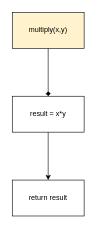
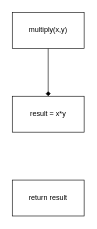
node "multiply(x,y)": fillcolor #fff2cc -> #ffffff
edge "result = x*y" -> "return result": removed
